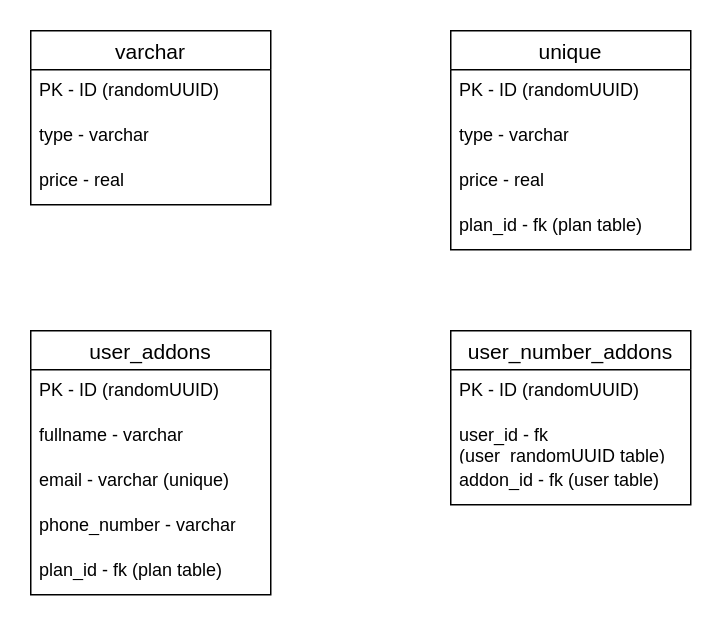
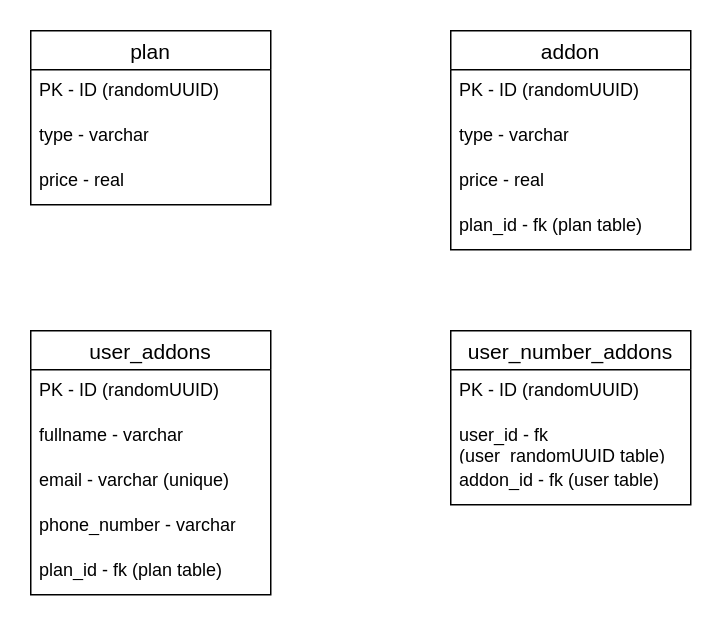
node "varchar": label "varchar" -> "plan"
node "unique": label "unique" -> "addon"
